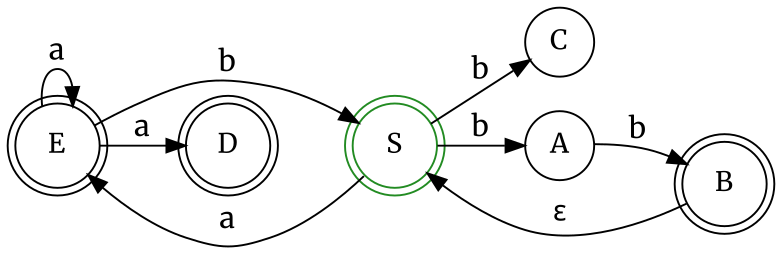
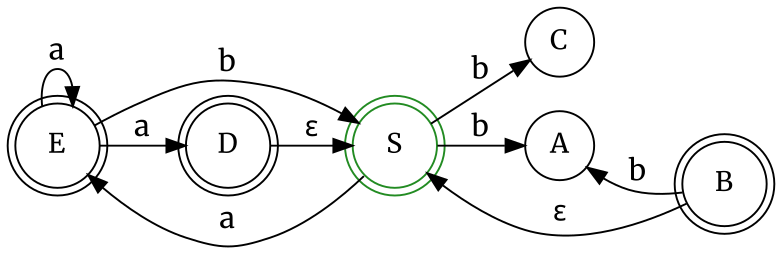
edge "D" -> "S": added, label "ε"
edge "A" -> "B": reversed
